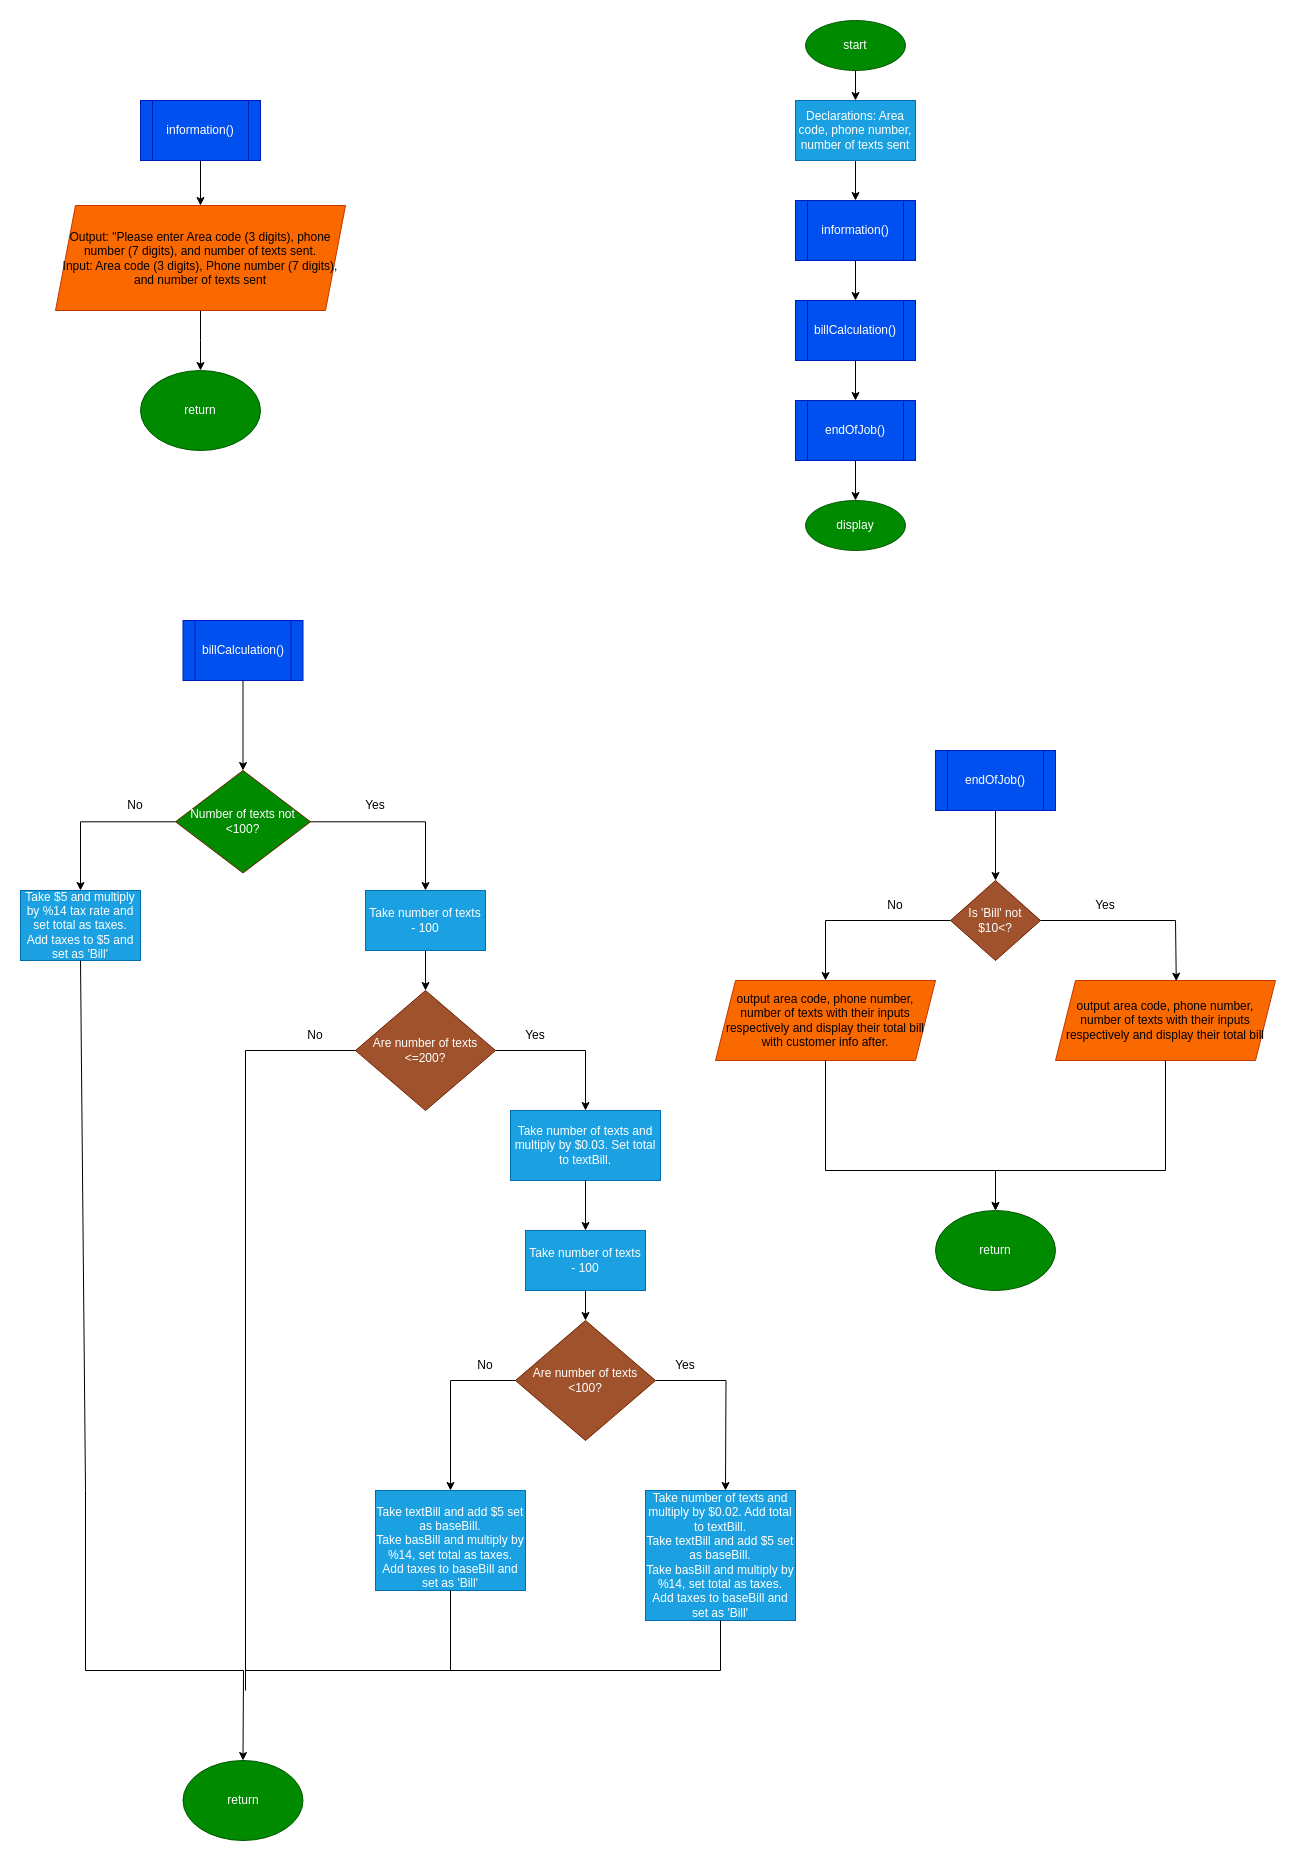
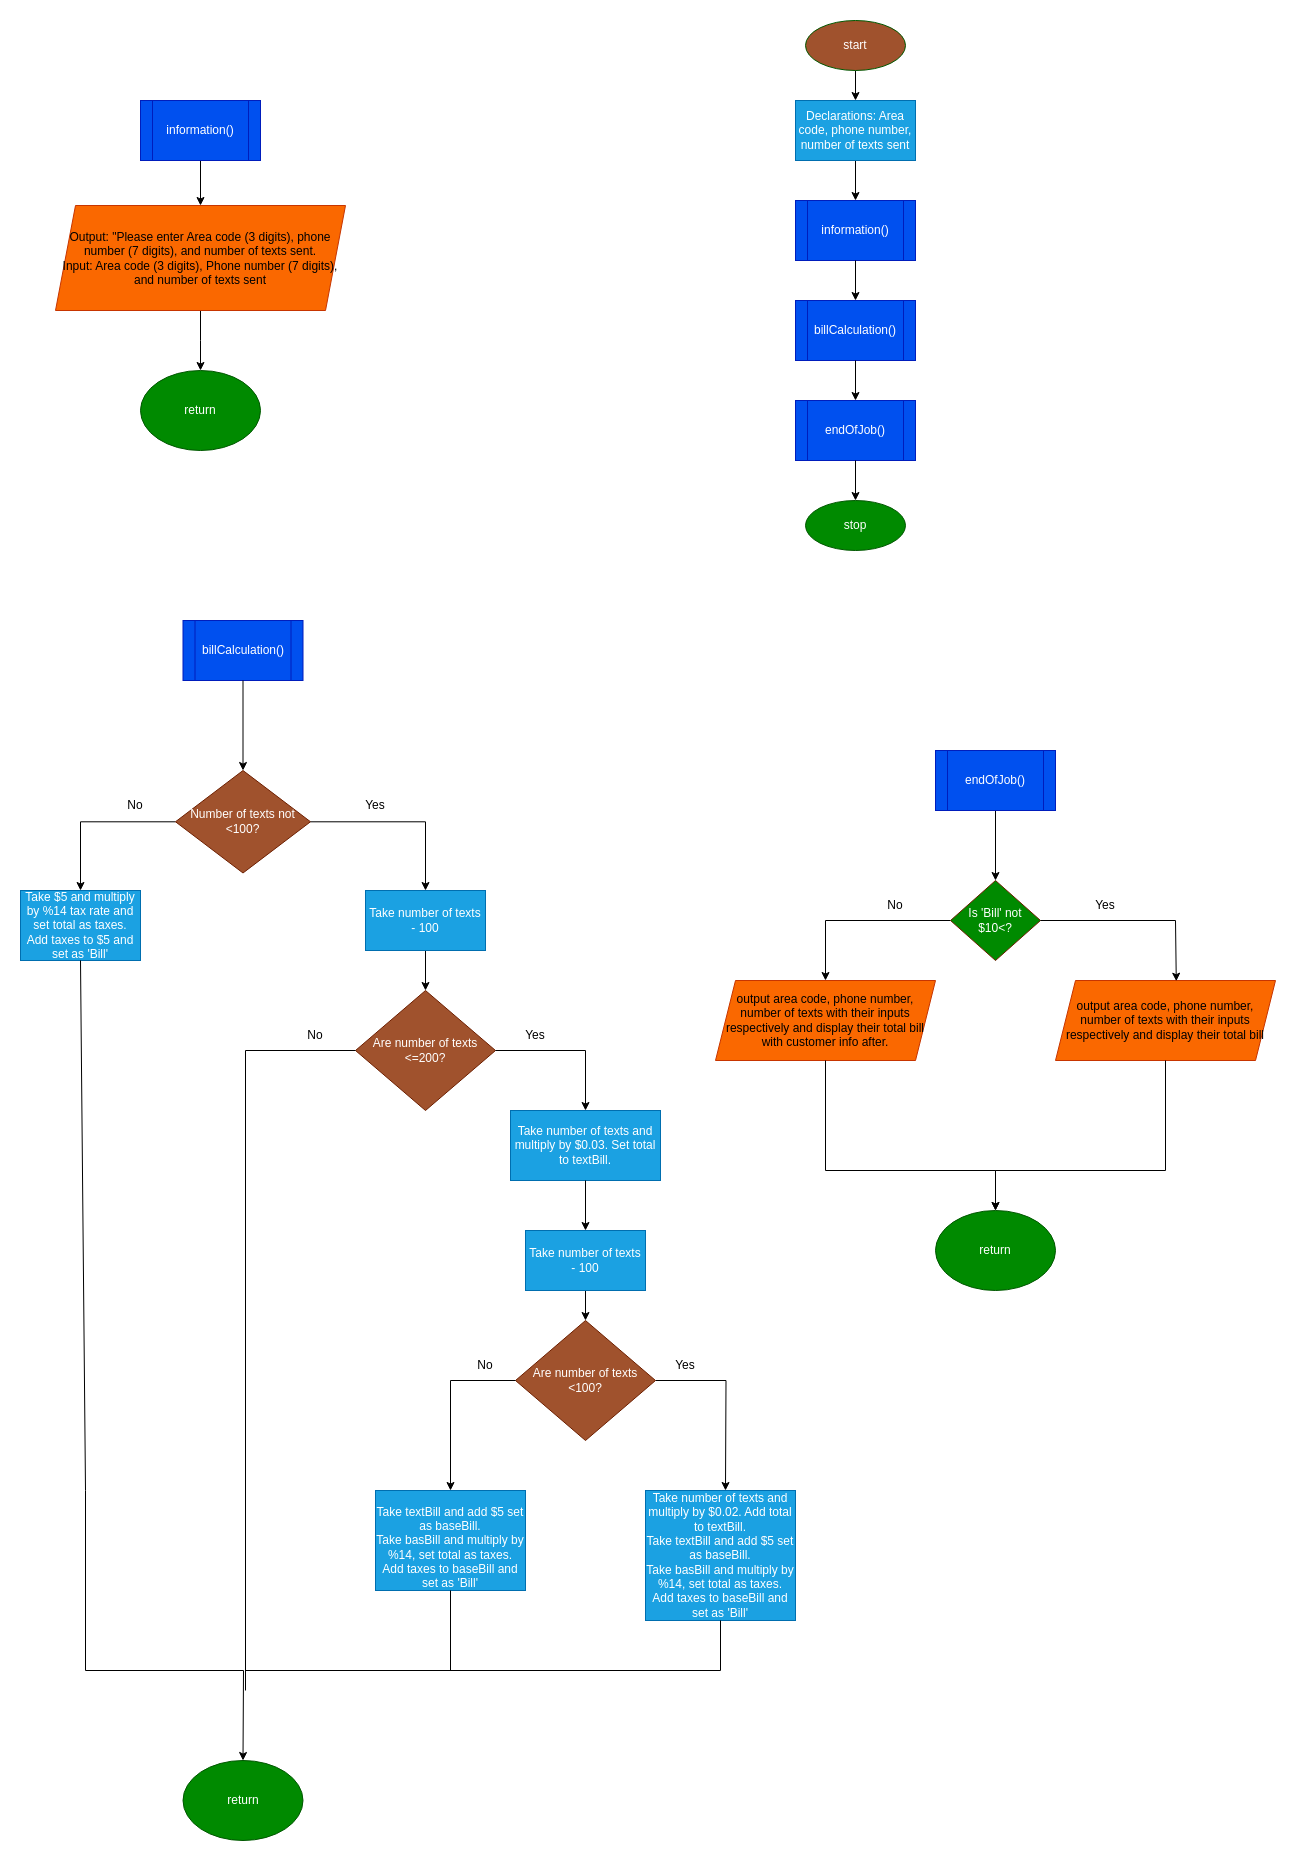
node "start": fillcolor #008a00 -> #a0522d
node "display": label "display" -> "stop"
node "Number of texts not <100?": fillcolor #008a00 -> #a0522d
node "Is 'Bill' not $10<?": fillcolor #a0522d -> #008a00
